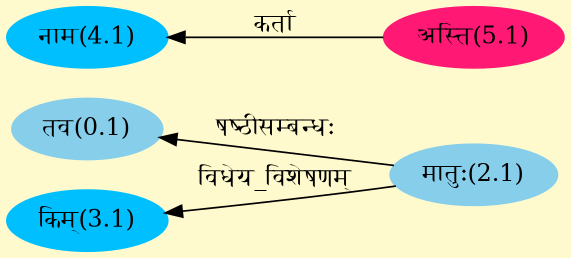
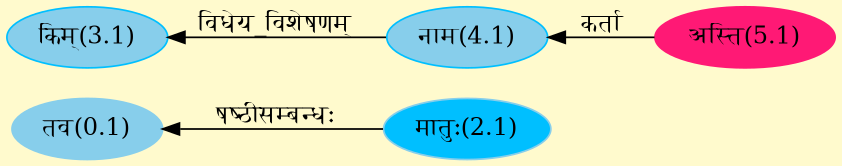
node "नाम(4.1)": fillcolor #00bfff -> #87ceeb
node "मातुः(2.1)": fillcolor #87ceeb -> #00bfff
edge "मातुः(2.1)" -> "किम्(3.1)": now "नाम(4.1)" -> "किम्(3.1)"
node "किम्(3.1)": fillcolor #00bfff -> #87ceeb
